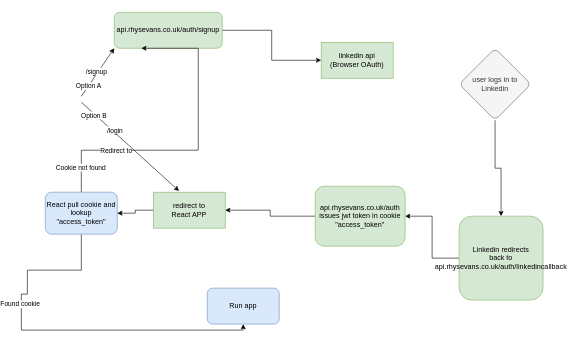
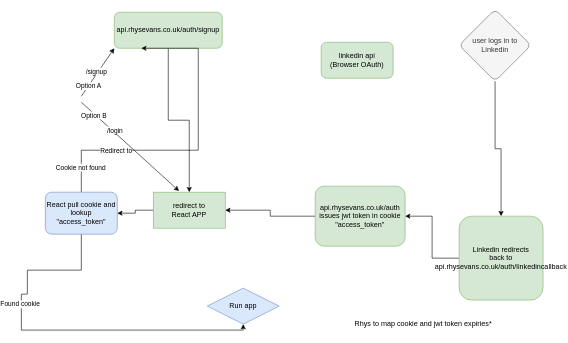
edge "api.rhysevans.co.uk/auth/signup" -> "linkedin api (Browser OAuth)": now "api.rhysevans.co.uk/auth/signup" -> "redirect to React APP"
node "linkedin api (Browser OAuth)": shape rectangle -> rounded rectangle
node "user logs in to Linkedin": moved (495, 84) -> (495, 45)
node "Run app": shape rounded rectangle -> diamond
node "Rhys to map cookie and jwt token expiries*": added
